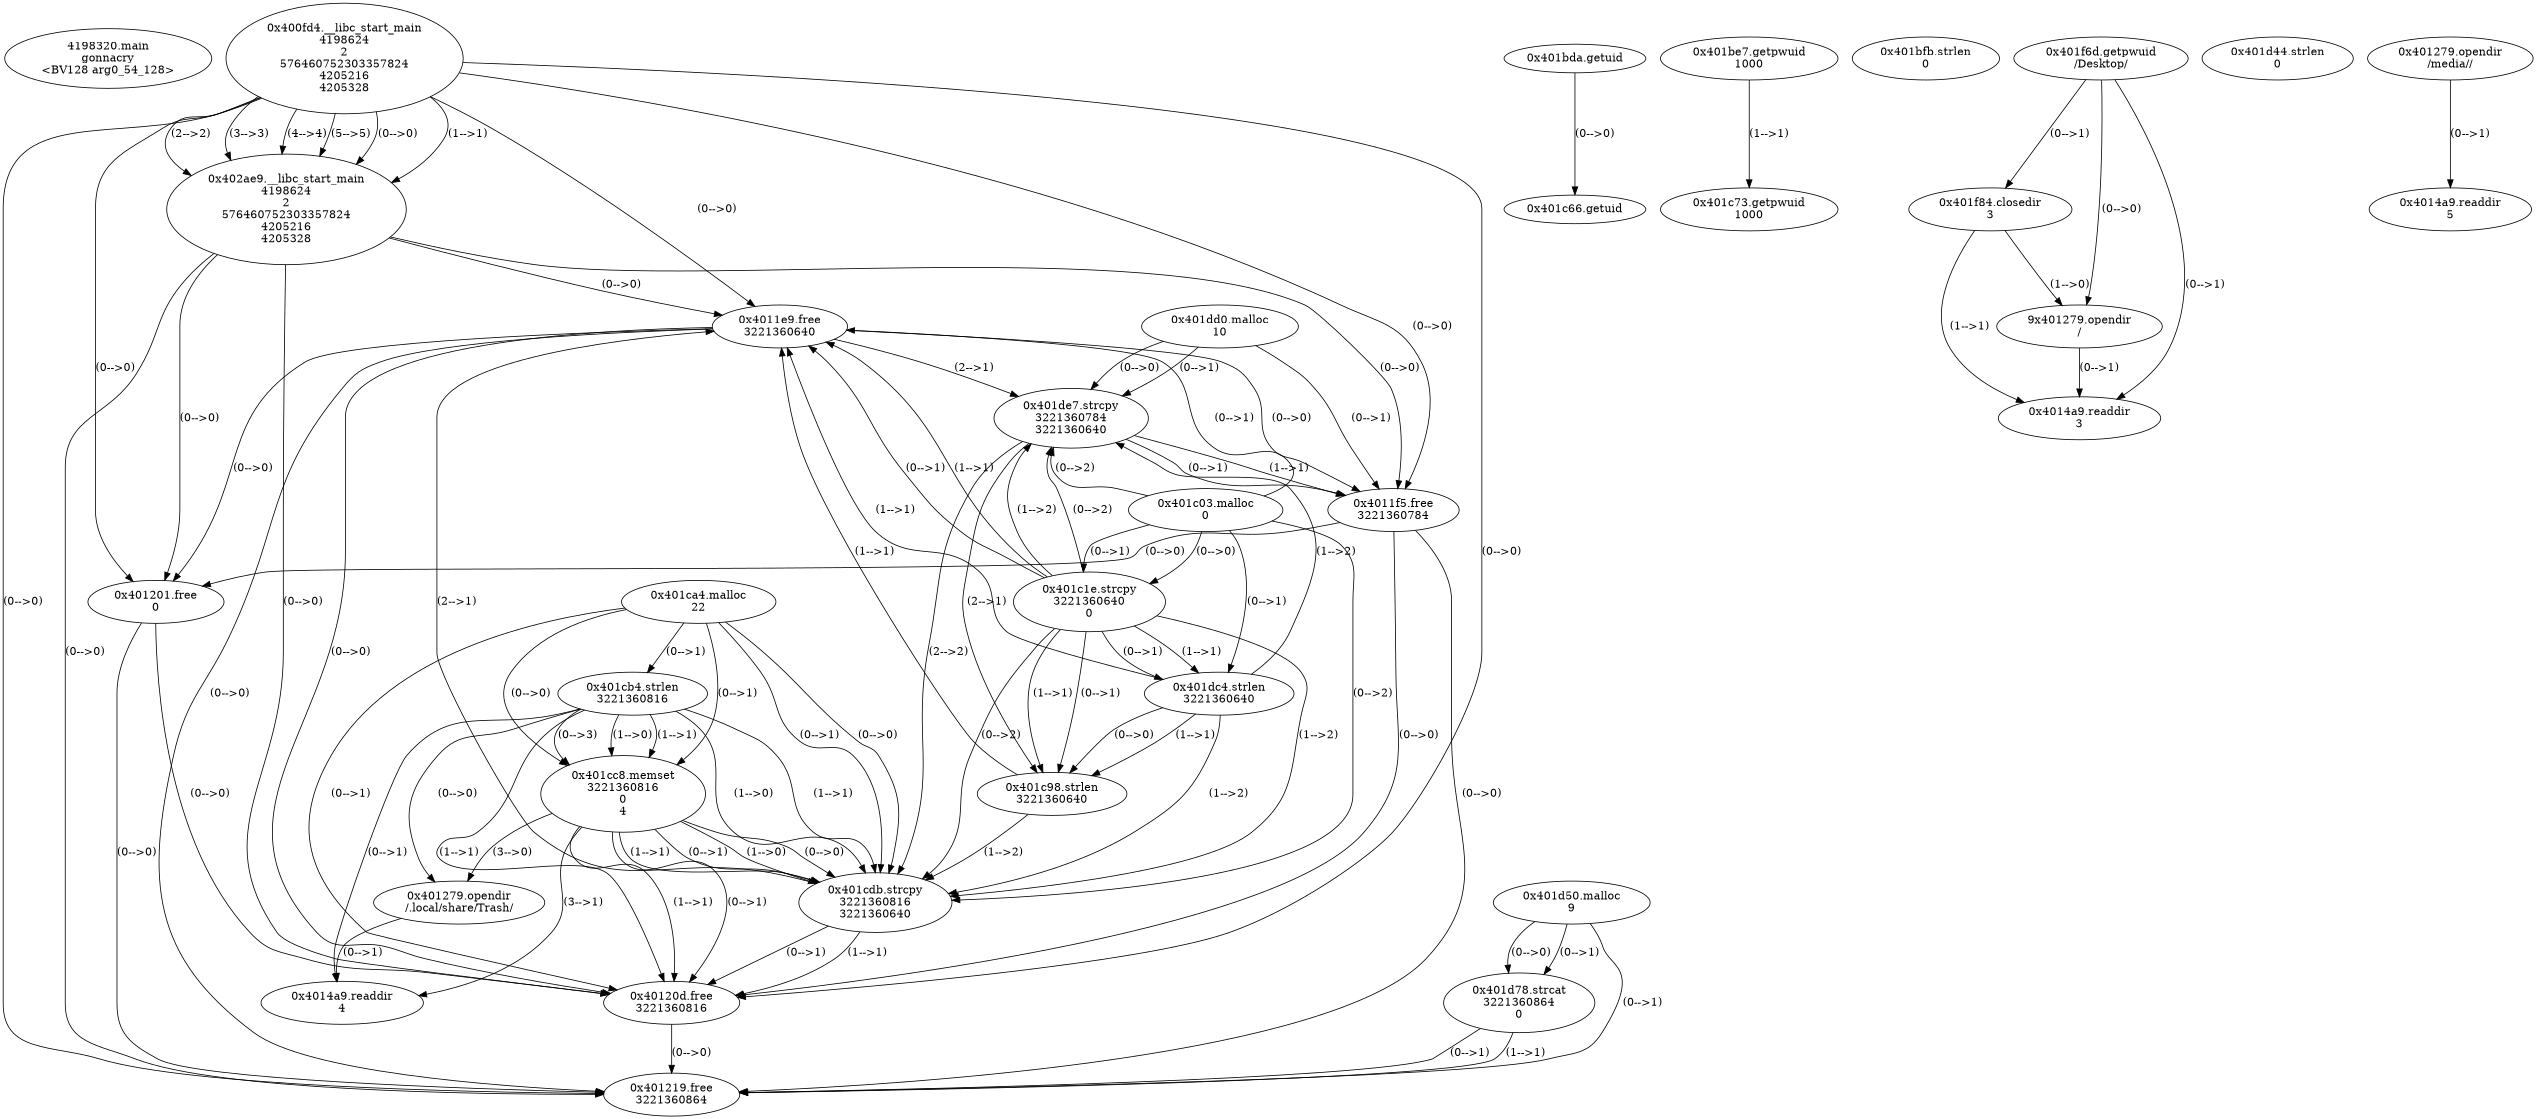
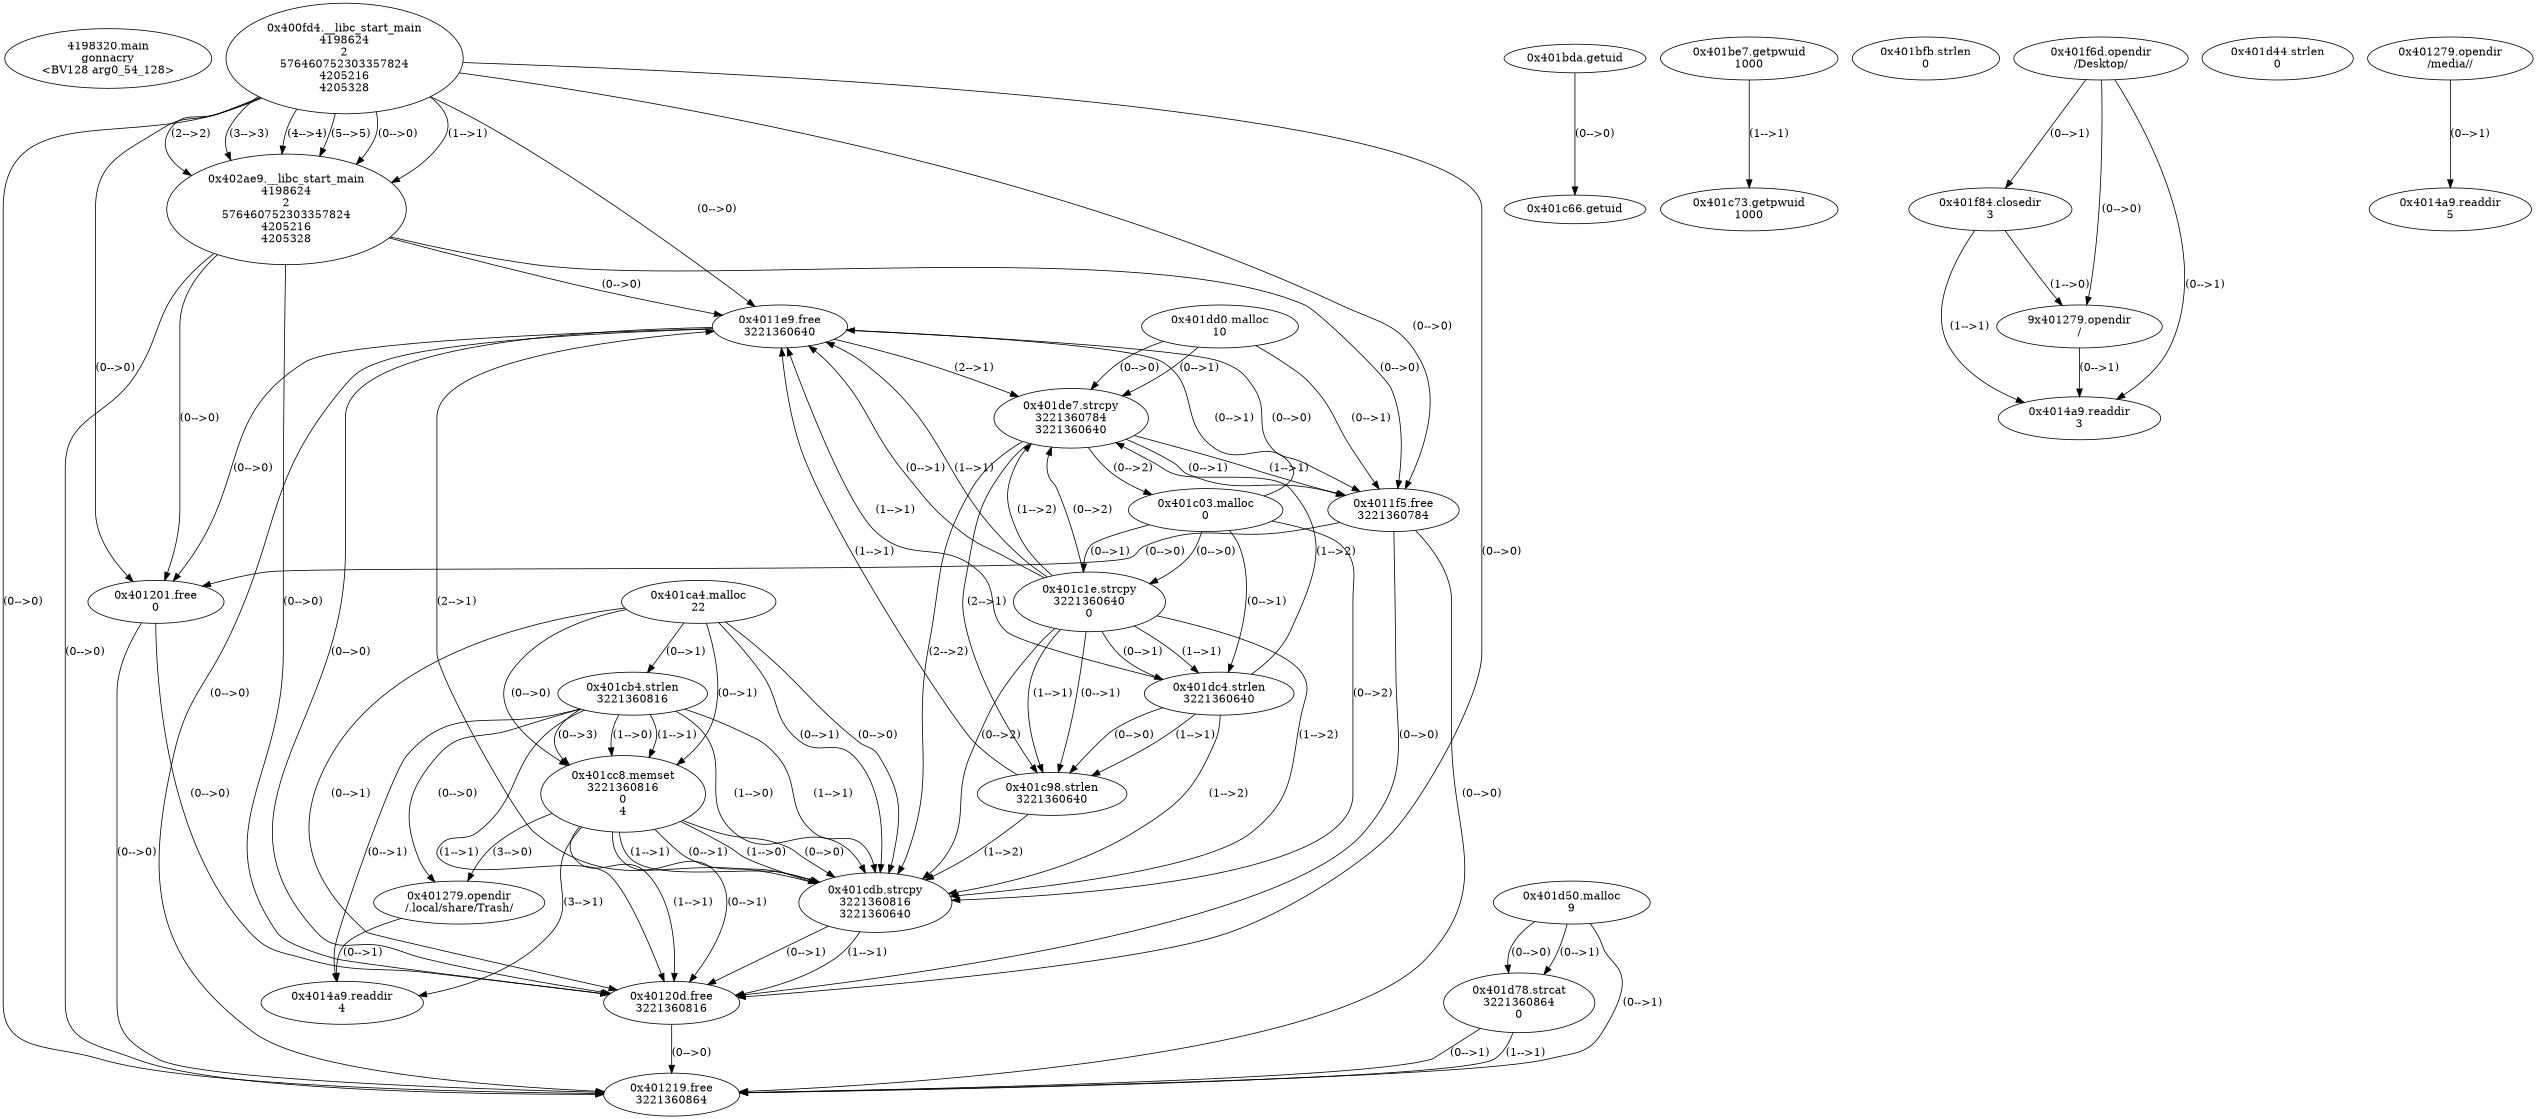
node "0x401f6d.getpwuid /Desktop/": label "0x401f6d.getpwuid /Desktop/" -> "0x401f6d.opendir /Desktop/"
edge "0x401c03.malloc 0" -> "0x401de7.strcpy 3221360784 3221360640": reversed
